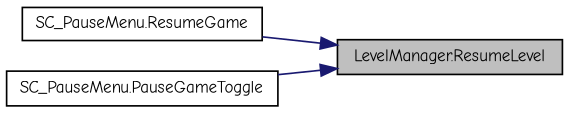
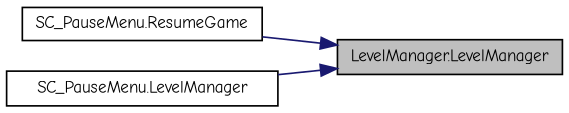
node "LevelManager.ResumeLevel": label "LevelManager.ResumeLevel" -> "LevelManager.LevelManager"
node "SC_PauseMenu.PauseGameToggle": label "SC_PauseMenu.PauseGameToggle" -> "SC_PauseMenu.LevelManager"
